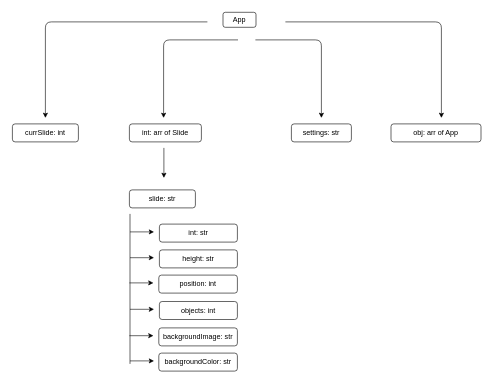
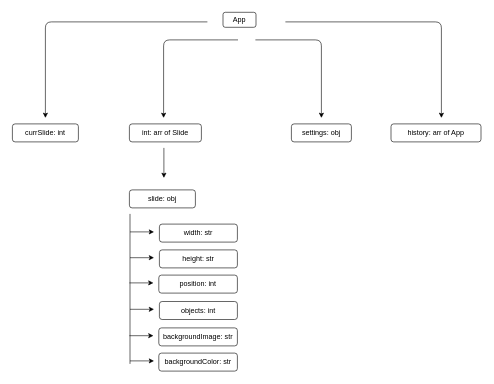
node "settings: str": label "settings: str" -> "settings: obj"
node "obj: arr of App": label "obj: arr of App" -> "history: arr of App"
node "slide: str": label "slide: str" -> "slide: obj"
node "int: str": label "int: str" -> "width: str"
